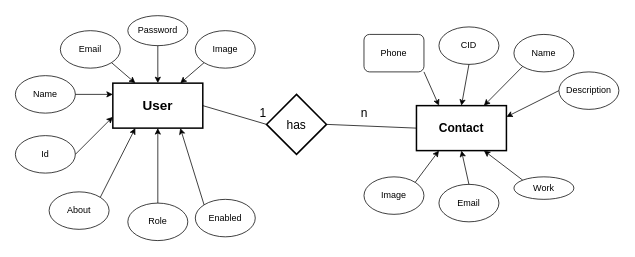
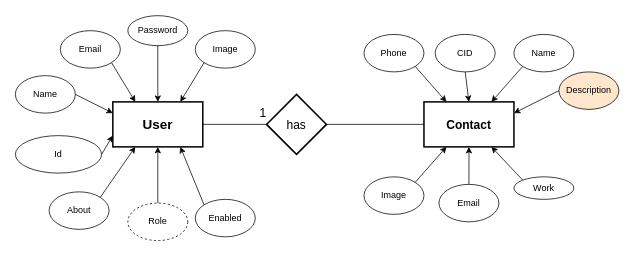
node "CID": moved (469, 45) -> (465, 53)
node "Phone": shape rounded rectangle -> ellipse
node "Description": fillcolor #ffffff -> #ffe6cc
node "User": moved (158, 105) -> (158, 124)
node "n": removed
node "Contact": moved (462, 128) -> (469, 124)
node "Id": size 60x38 -> 86x38
node "Role": style solid -> dashed
